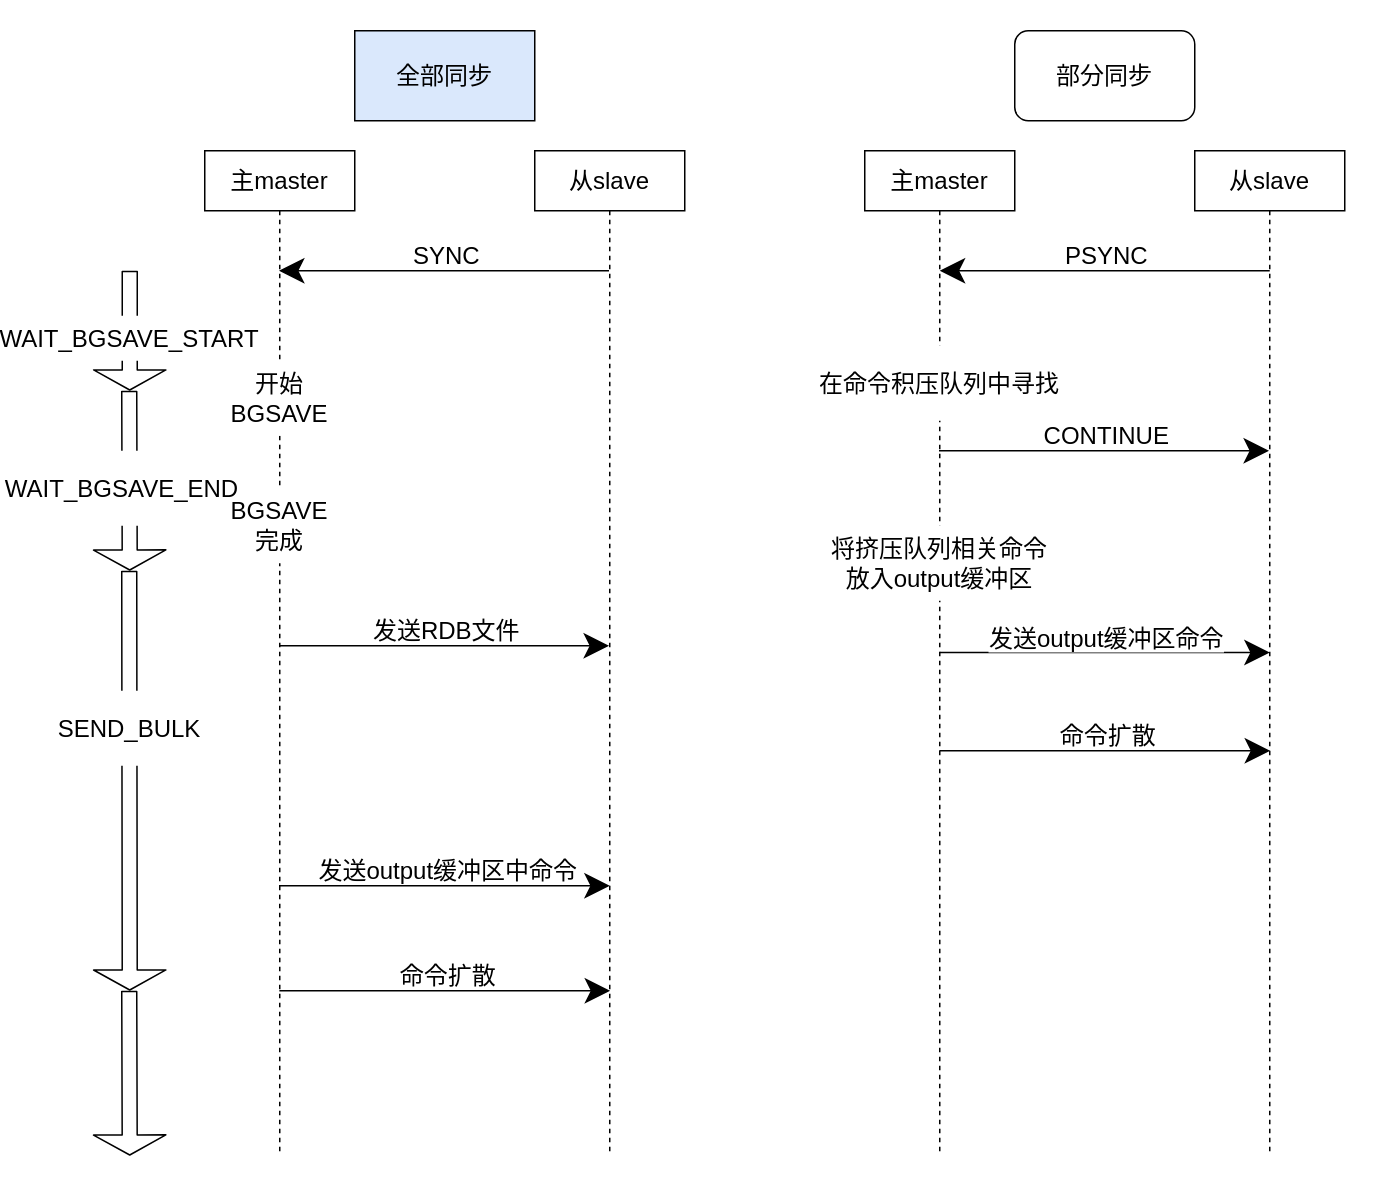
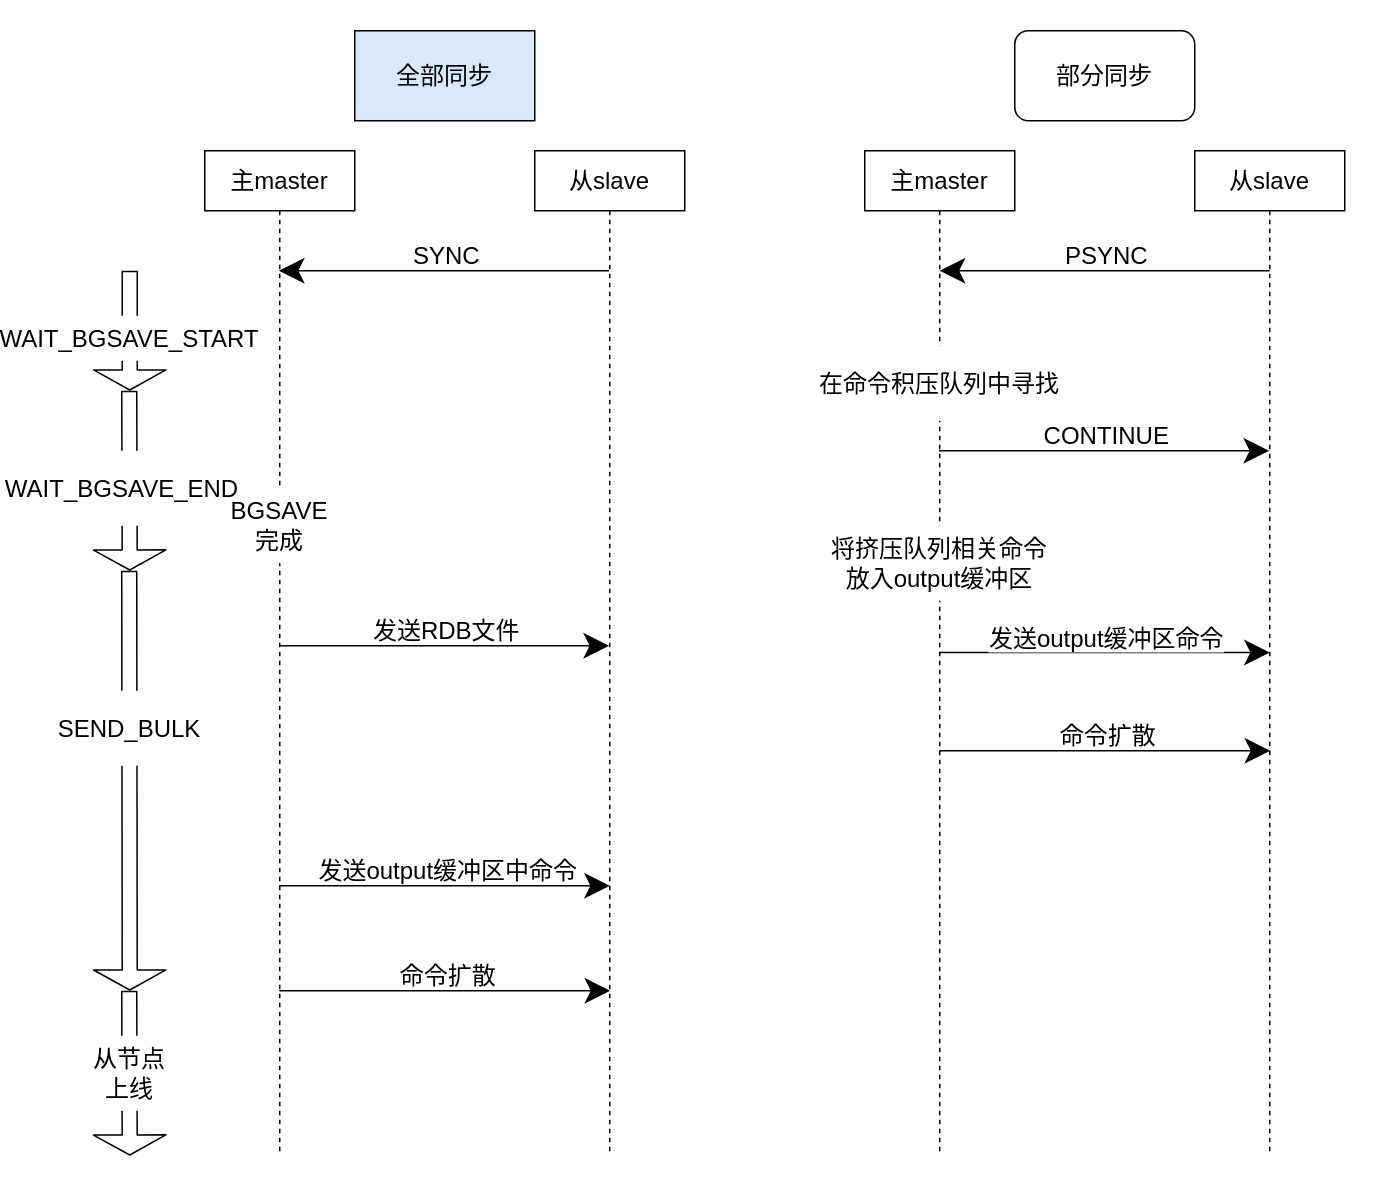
node "开始BGSAVE": removed
node "从节点 上线": added
